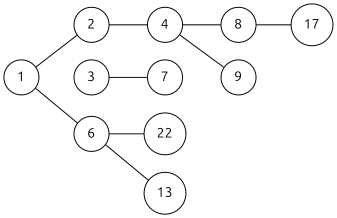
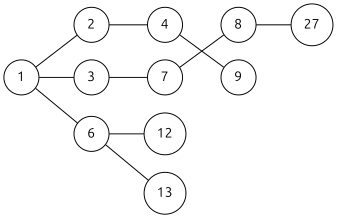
edge "4" -- "8": now "7" -- "8"
node "17": label "17" -> "27"
edge "1" -- "3": added
node "22": label "22" -> "12"
